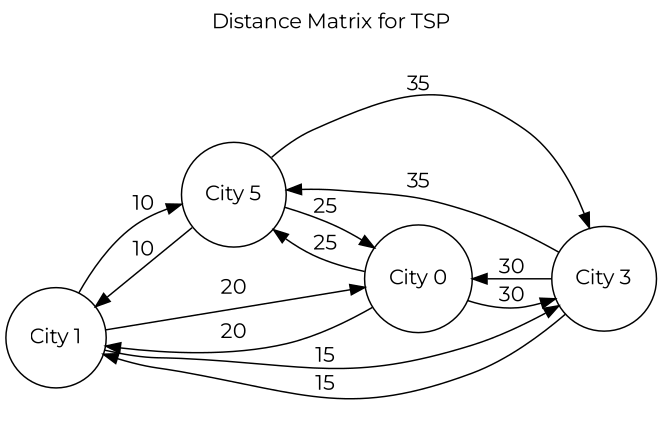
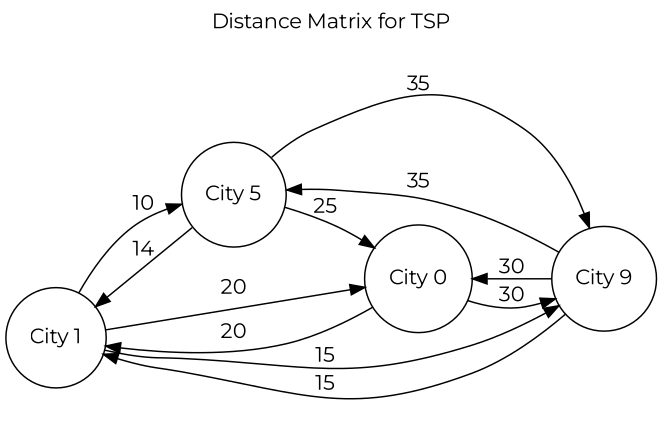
edge "City 5" -> "City 1": label "10" -> "14"
edge "City 0" -> "City 5": removed, label "25"
node "City 3": label "City 3" -> "City 9"
